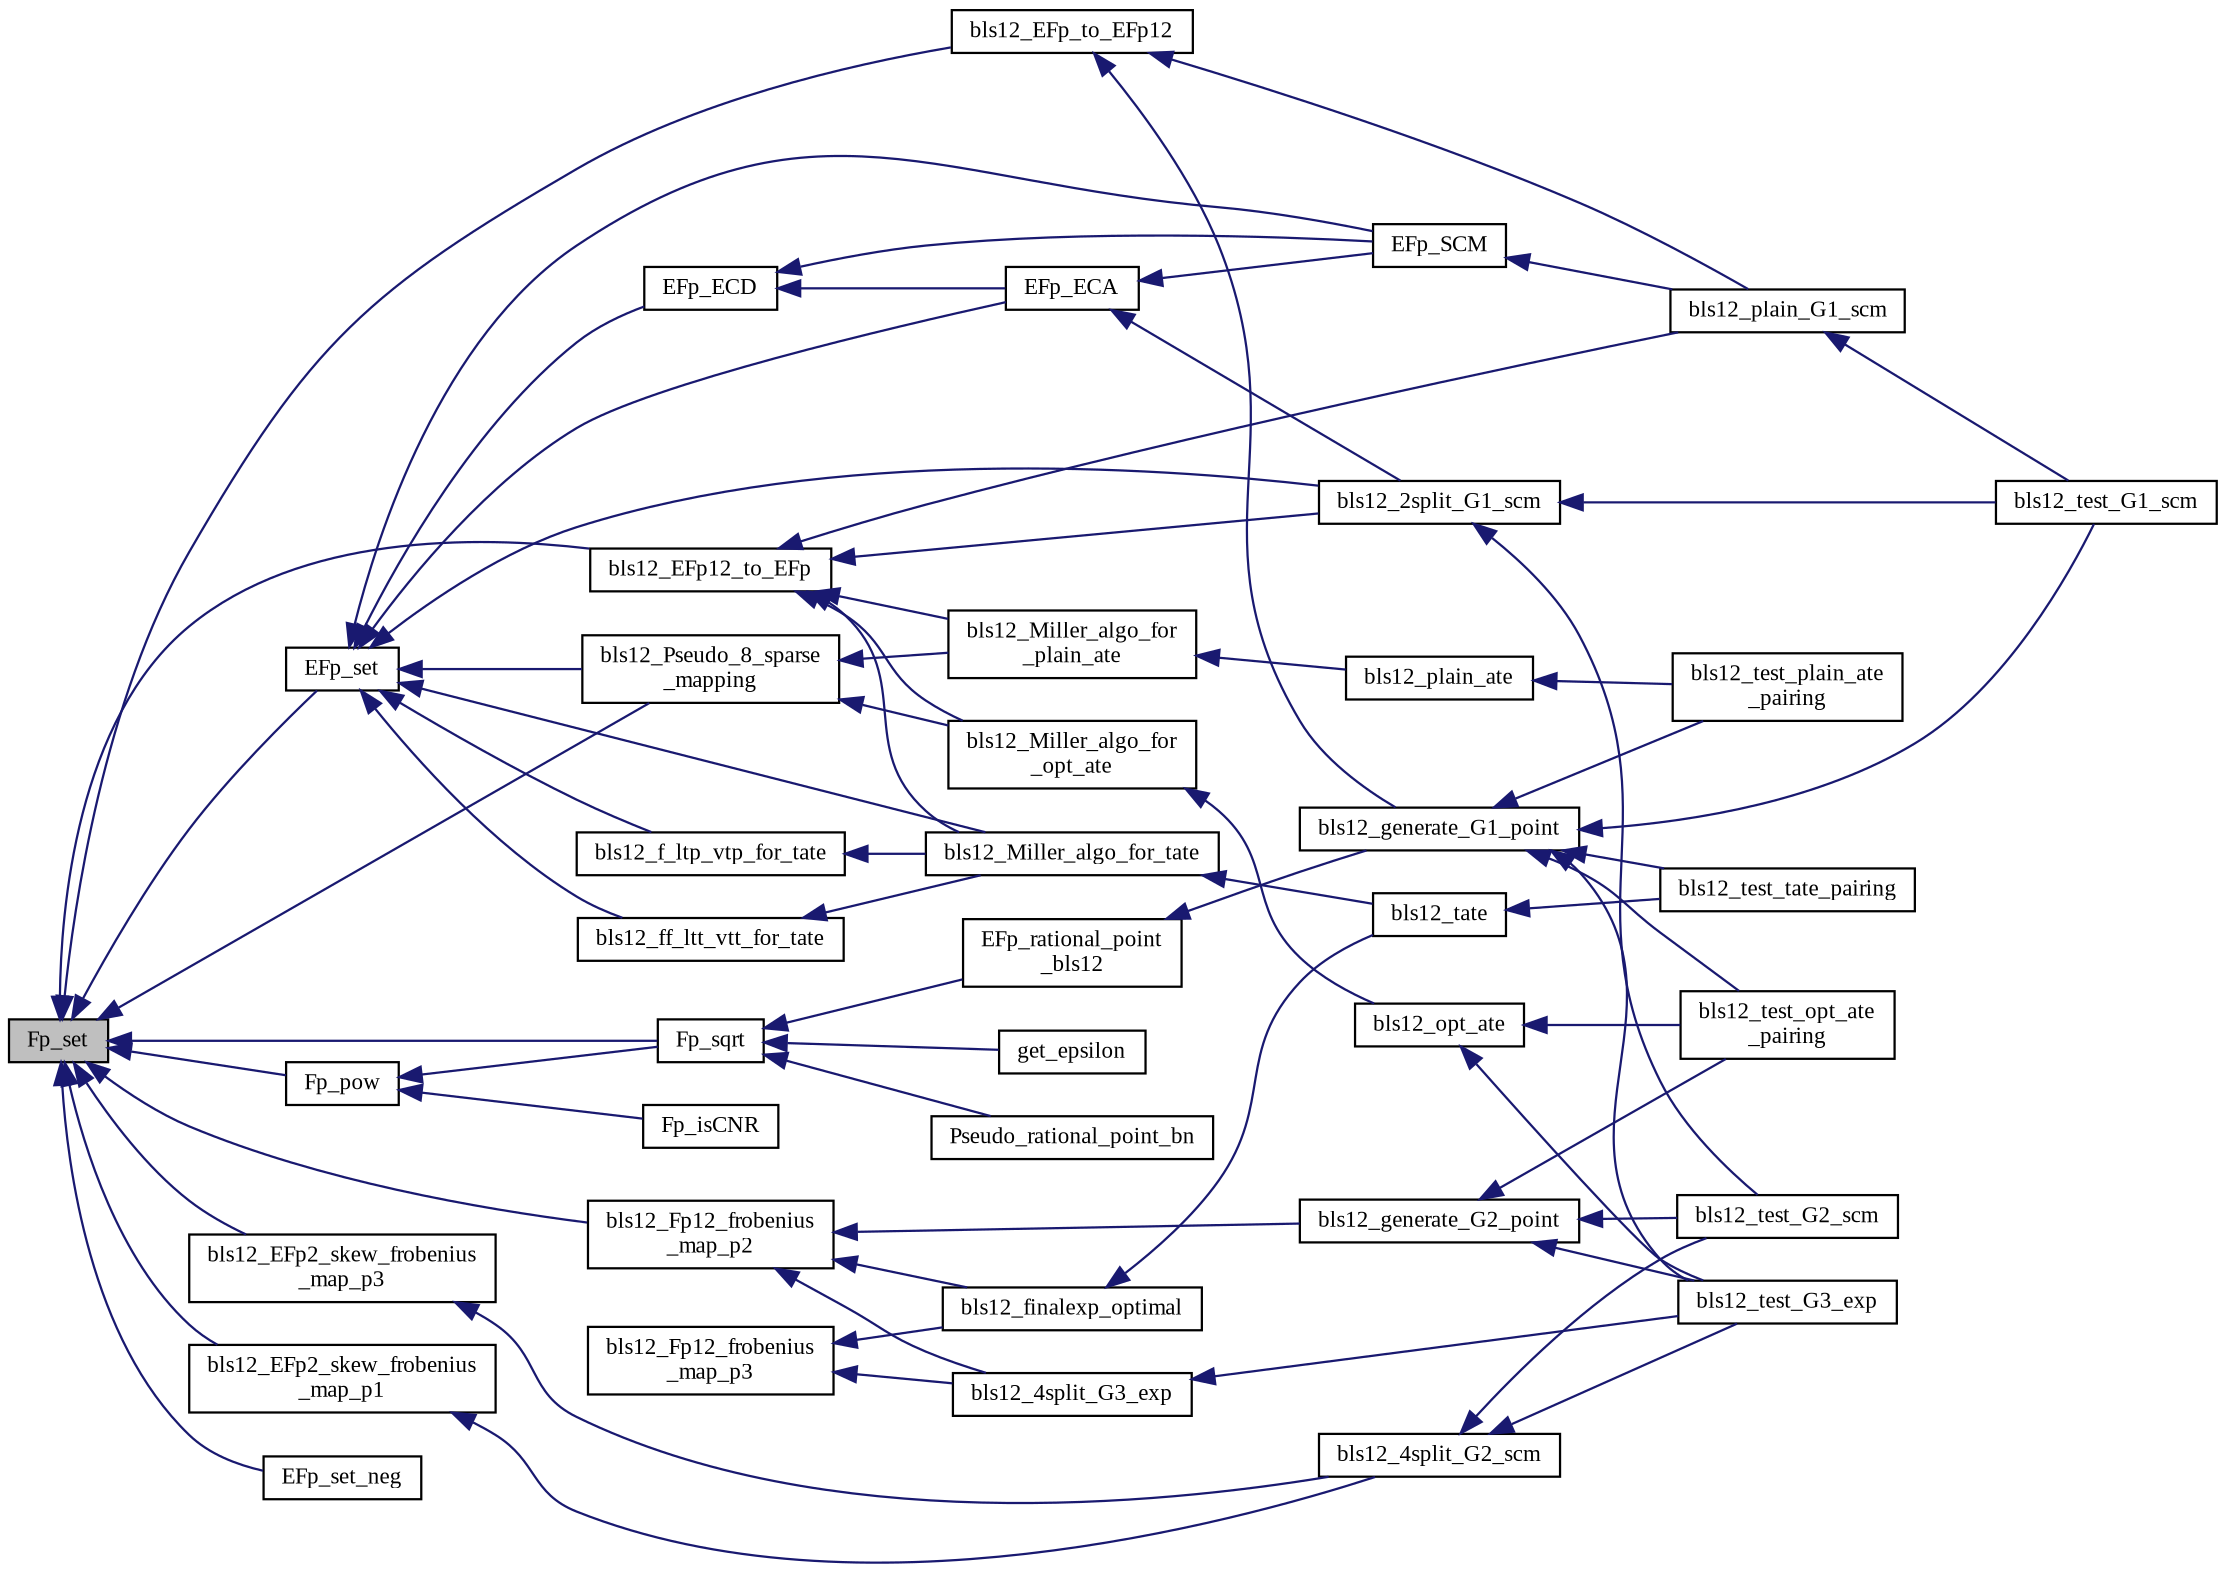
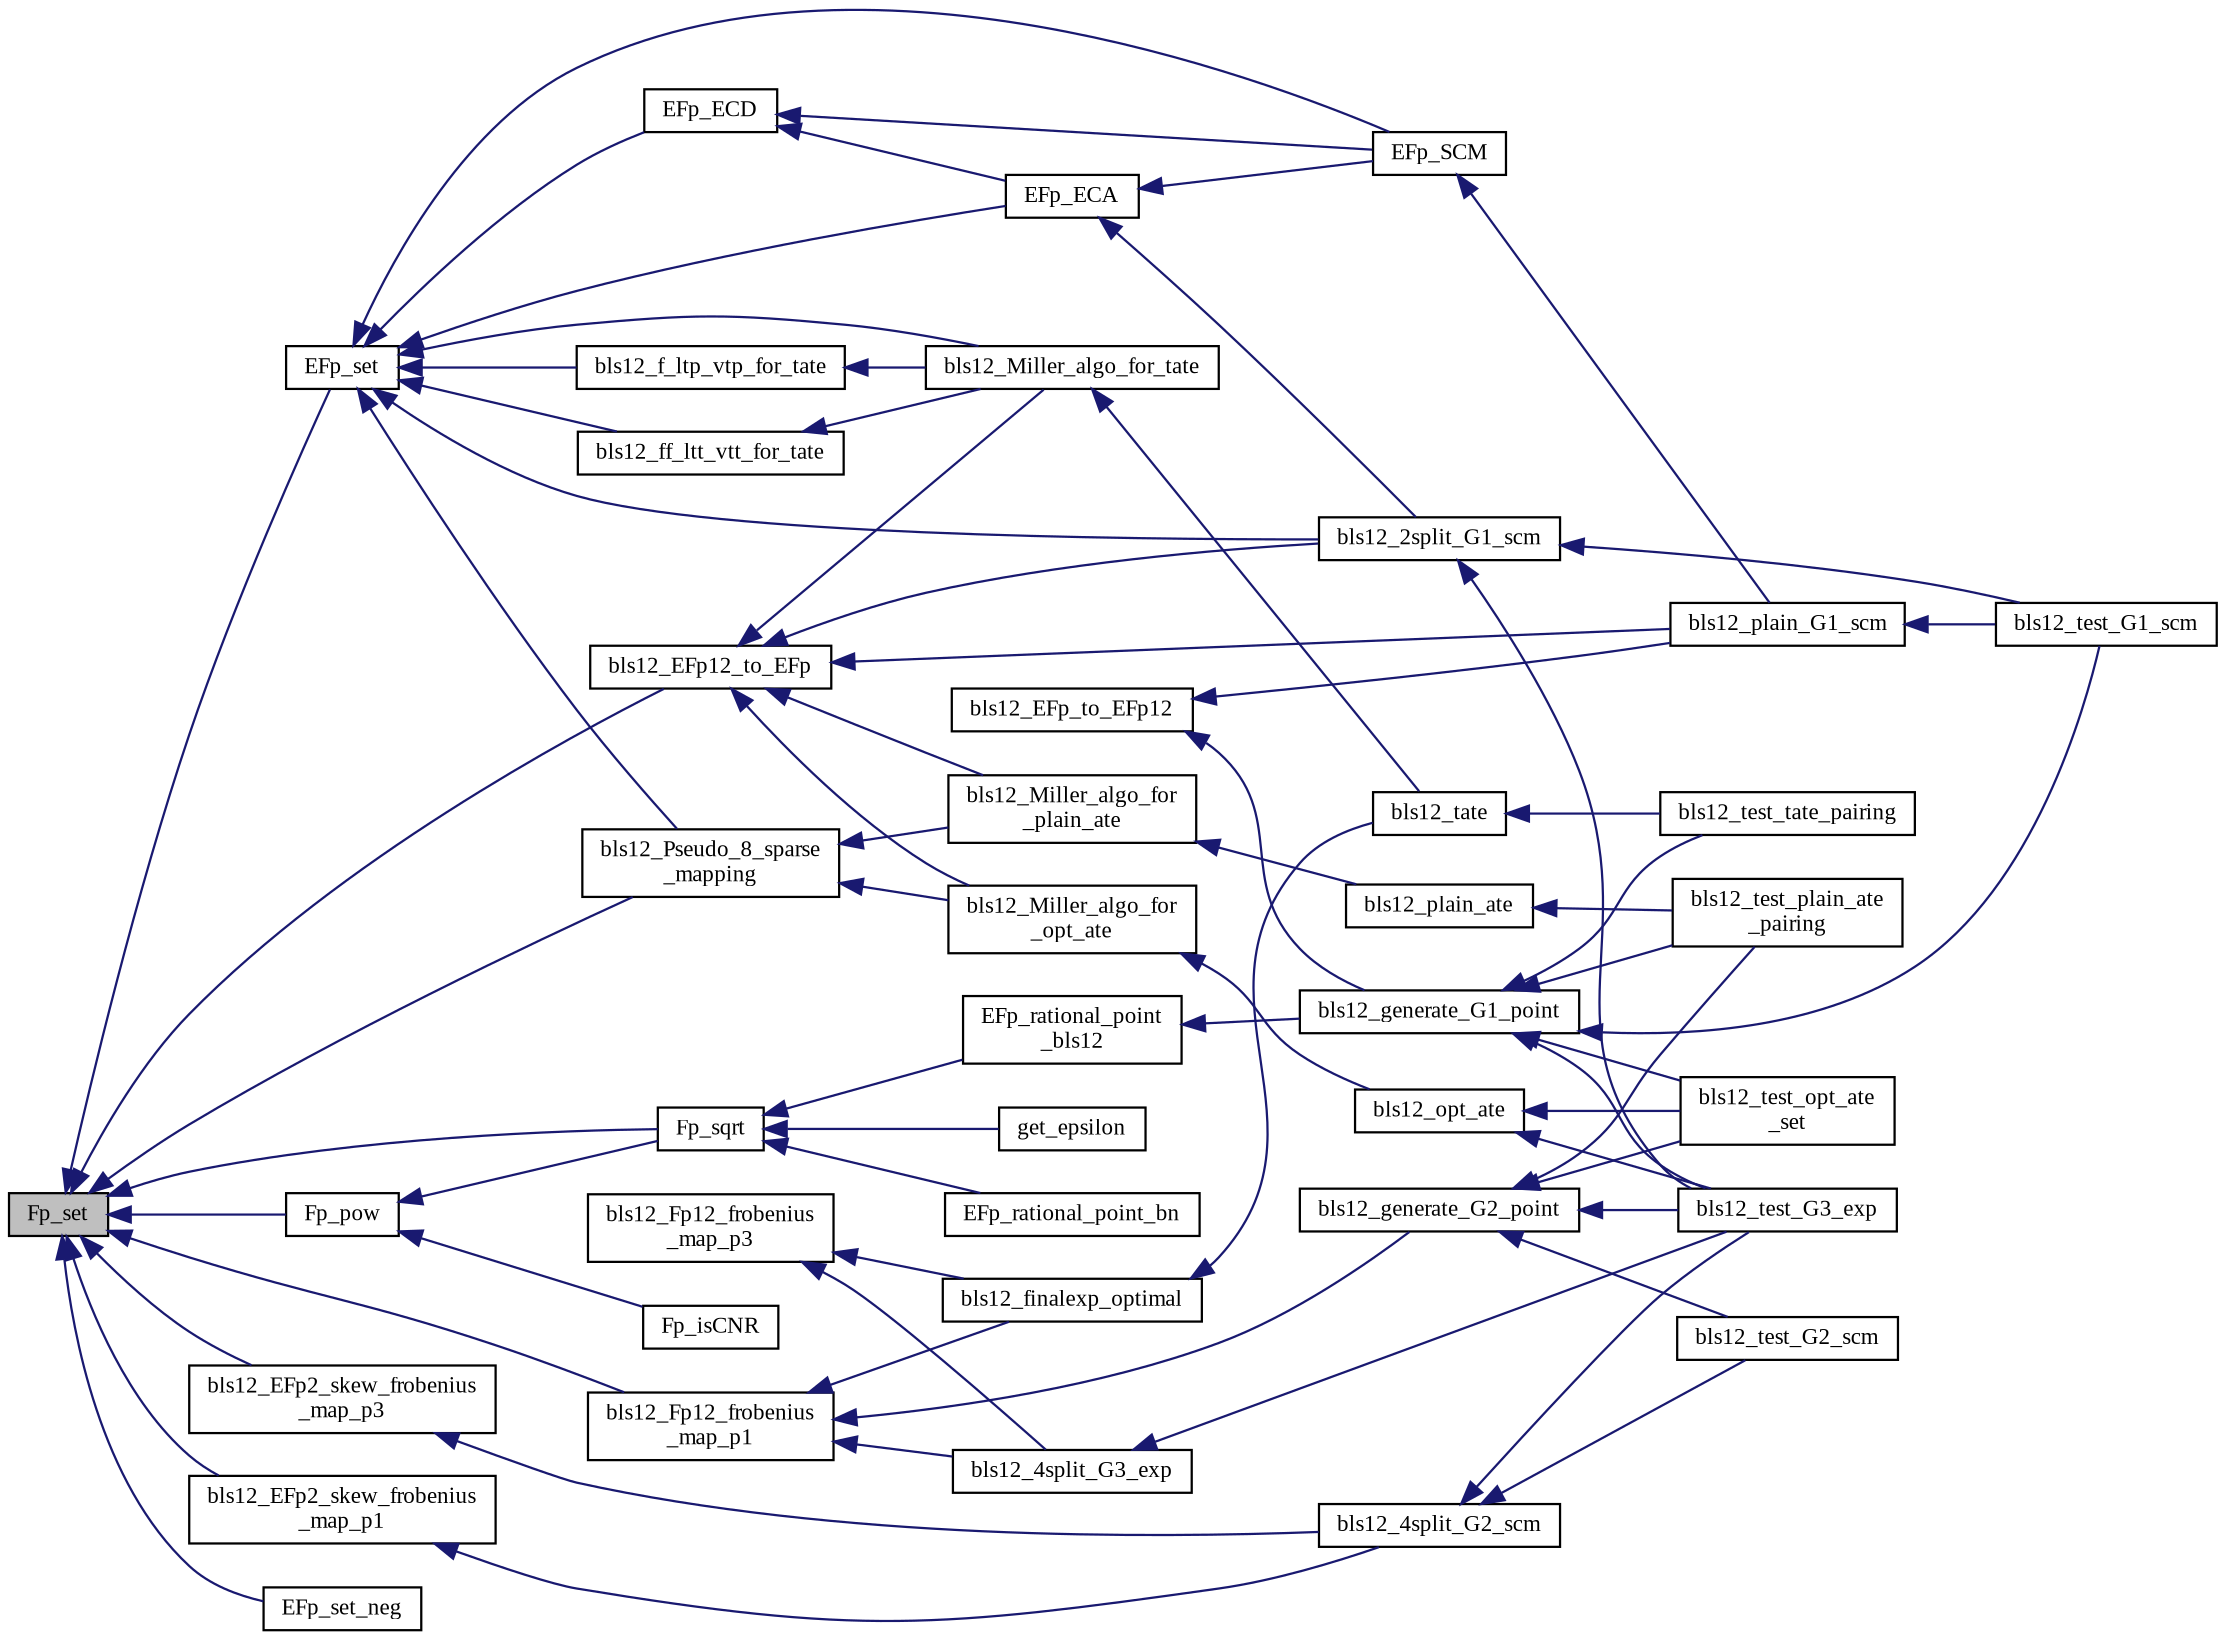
edge "bls12_EFp_to_EFp12" -> "Fp_set": removed
edge "bls12_test_G2_scm" -> "bls12_2split_G1_scm": now "bls12_test_G3_exp" -> "bls12_2split_G1_scm"
node "bls12_test_opt_ate _pairing": label "bls12_test_opt_ate _pairing" -> "bls12_test_opt_ate _set"
edge "bls12_test_plain_ate _pairing" -> "bls12_generate_G2_point": added
node "Pseudo_rational_point_bn": label "Pseudo_rational_point_bn" -> "EFp_rational_point_bn"
node "bls12_Fp12_frobenius _map_p2": label "bls12_Fp12_frobenius _map_p2" -> "bls12_Fp12_frobenius _map_p1"
